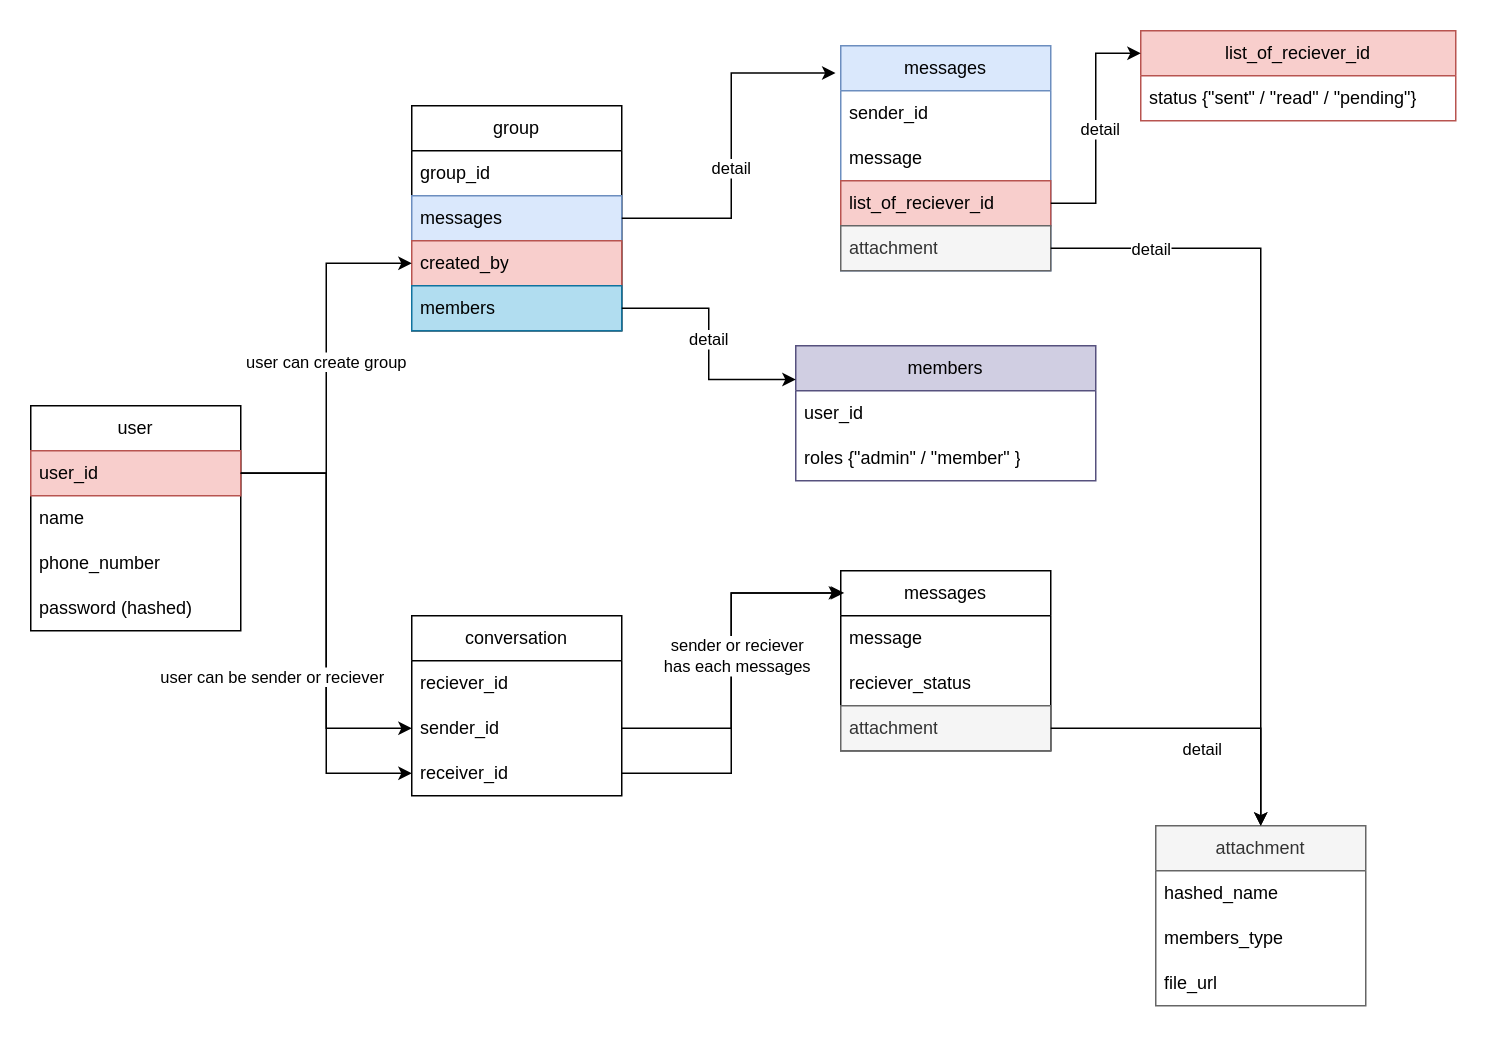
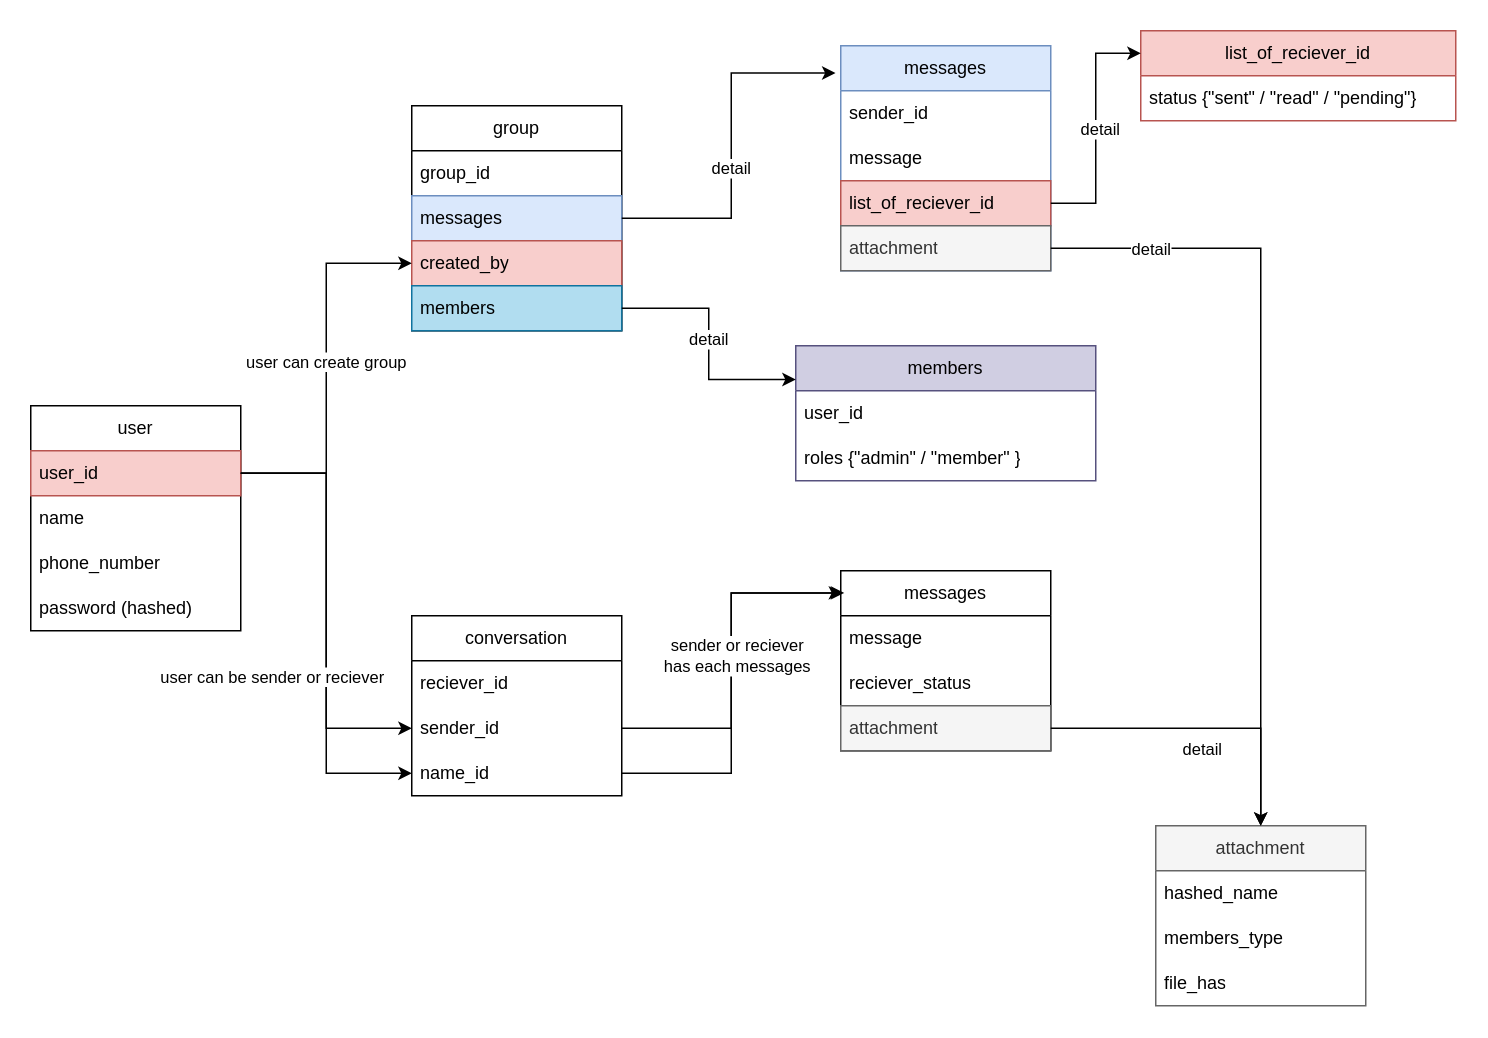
node "receiver_id": label "receiver_id" -> "name_id"
node "file_url": label "file_url" -> "file_has"
